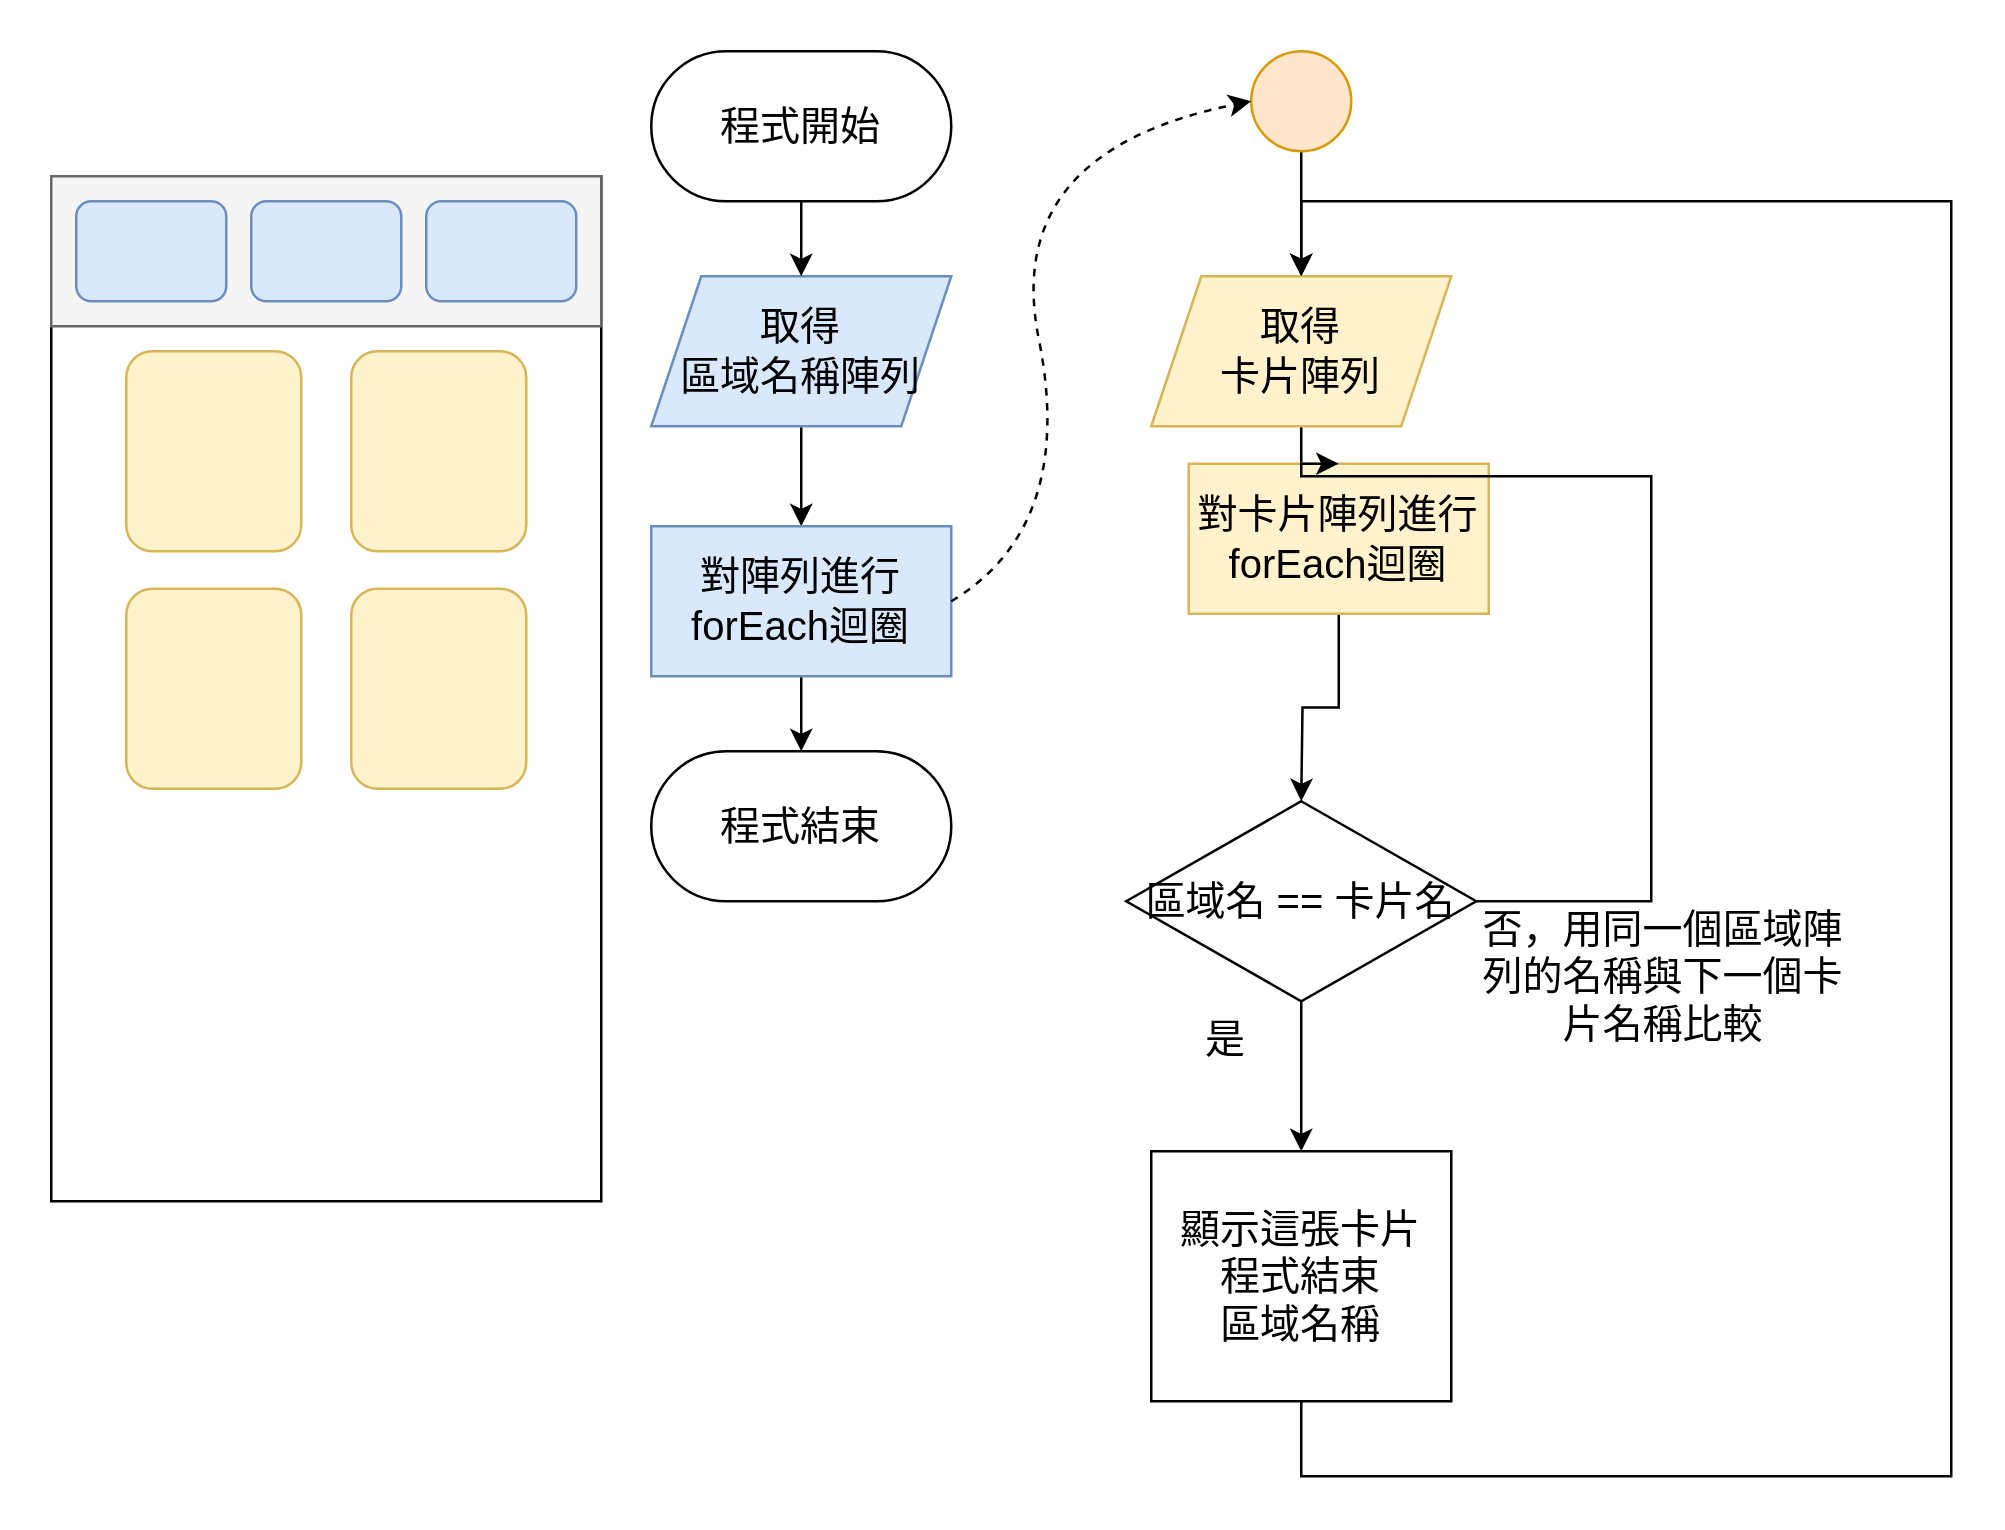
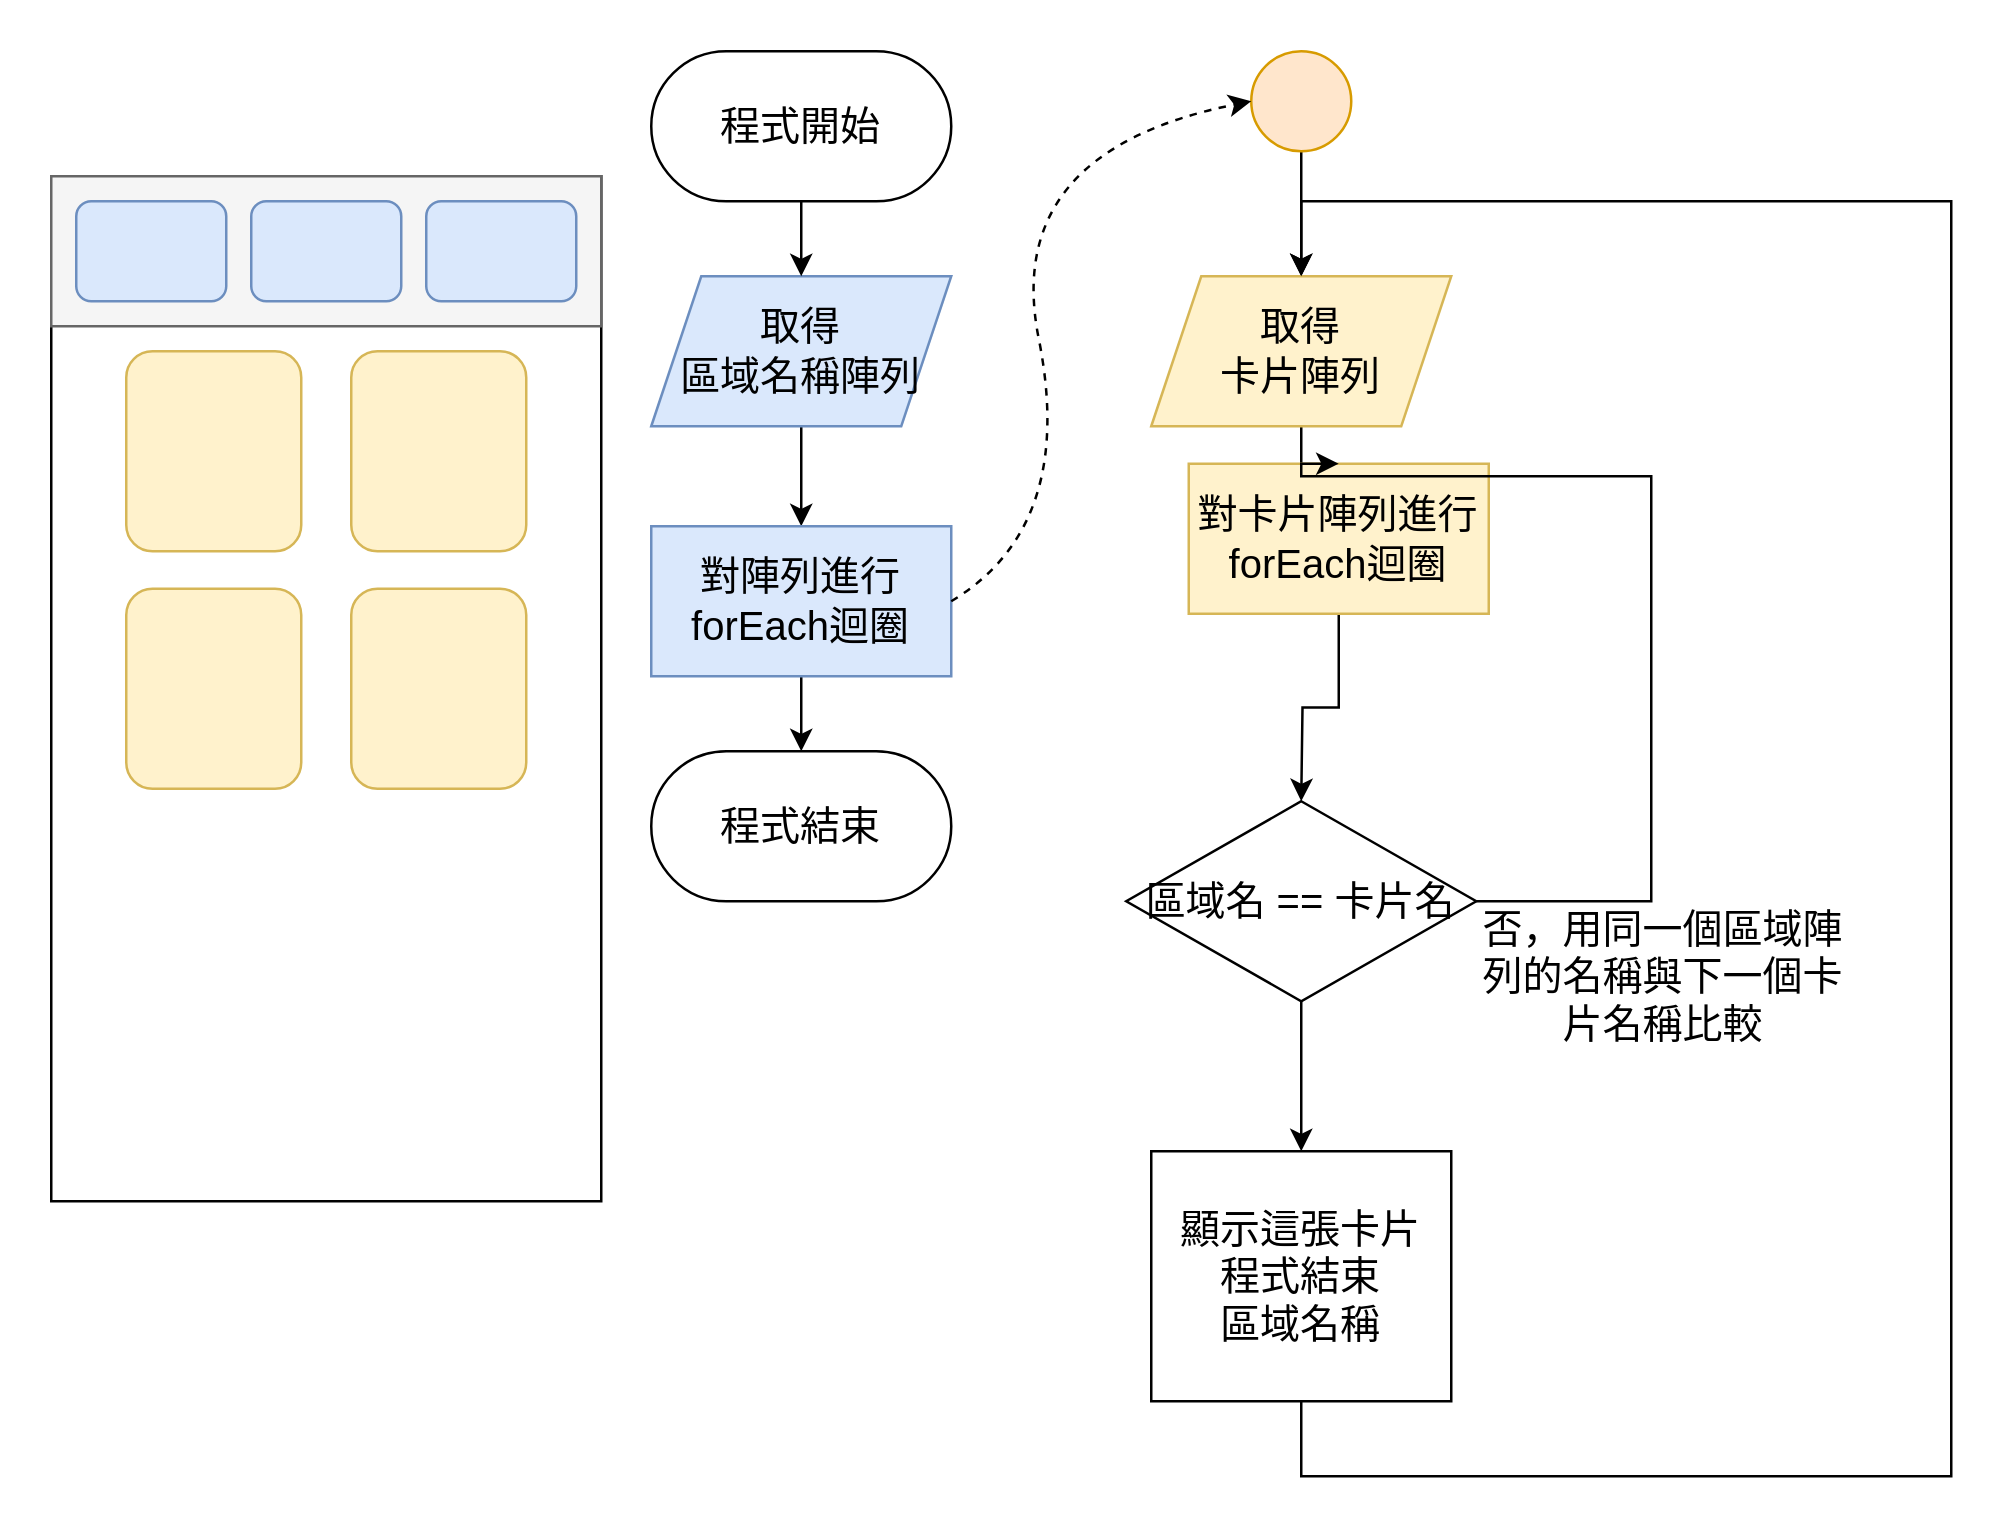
node "是": removed
